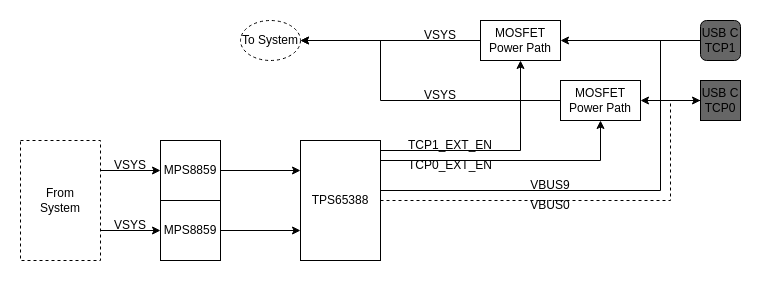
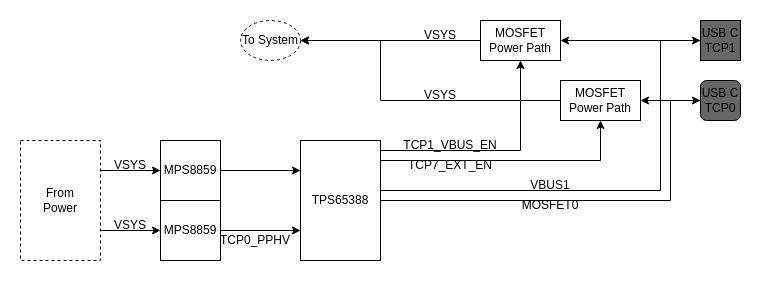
node "USB C TCP1": shape rounded rectangle -> rectangle
node "USB C TCP0": shape rectangle -> rounded rectangle
node "TCP1_EXT_EN": label "TCP1_EXT_EN" -> "TCP1_VBUS_EN"
node "TCP0_EXT_EN": label "TCP0_EXT_EN" -> "TCP7_EXT_EN"
node "VBUS9": label "VBUS9" -> "VBUS1"
edge "USB C TCP1" -- "TPS65388": arrowhead none -> classic
node "From System": label "From System" -> "From Power"
edge "TPS65388" -> "USB C TCP0": style dashed -> solid
node "VBUS0": label "VBUS0" -> "MOSFET0"
node "TCP0_PPHV": added
